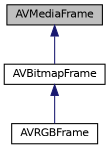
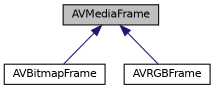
edge "AVRGBFrame" -> "AVBitmapFrame": now "AVRGBFrame" -> "AVMediaFrame"
